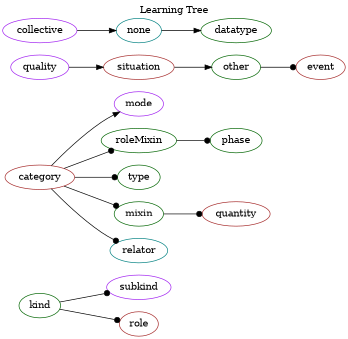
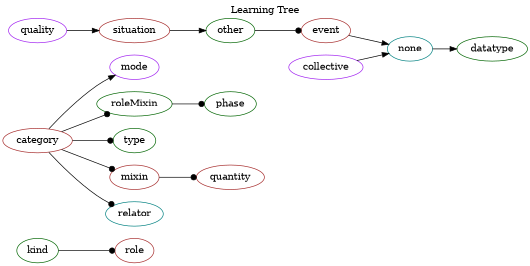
edge "event" -> "none": added
node "mixin": color darkgreen -> brown
node "subkind": removed
